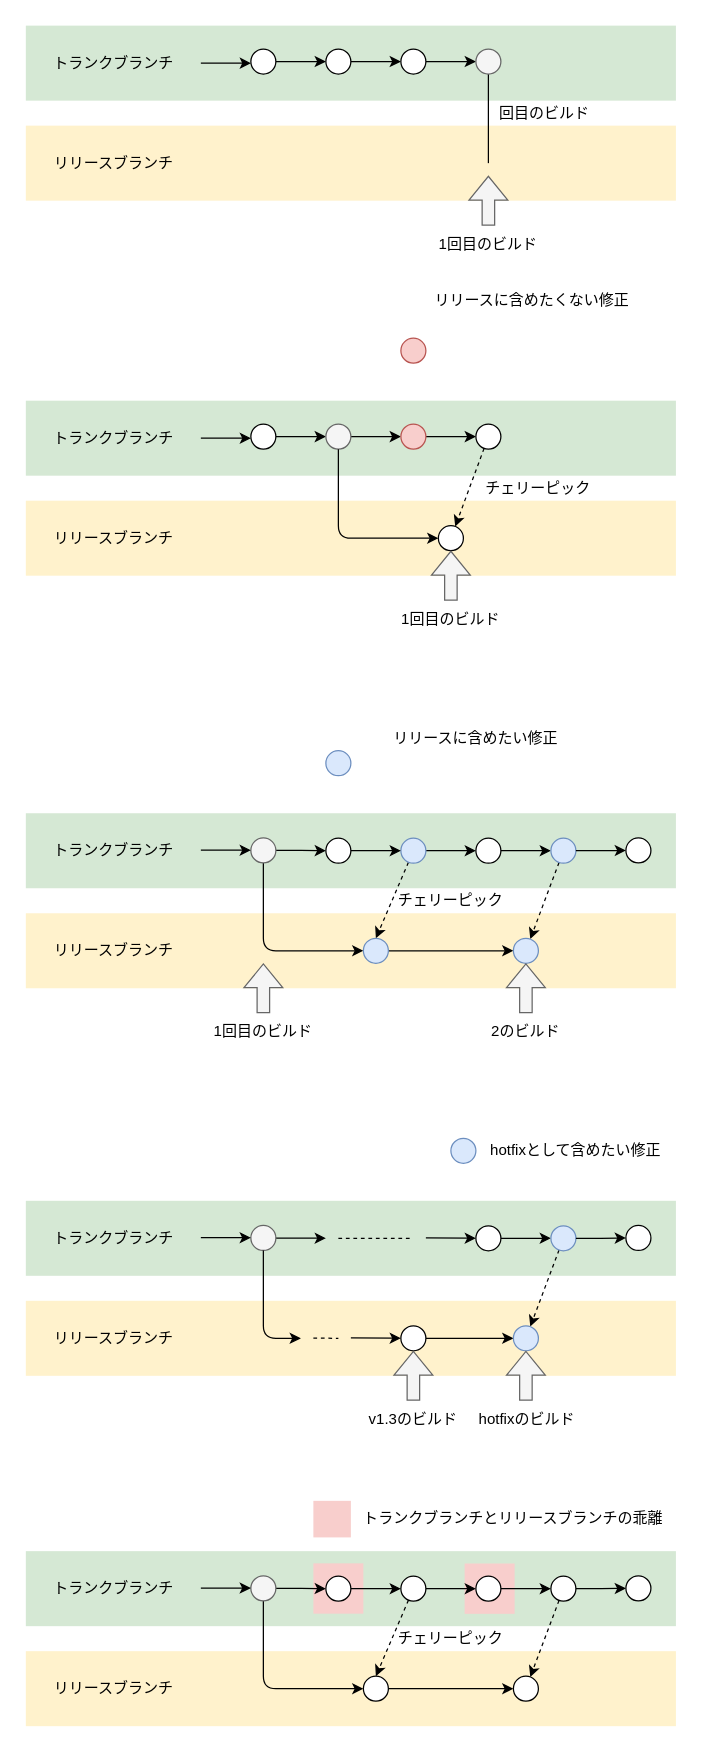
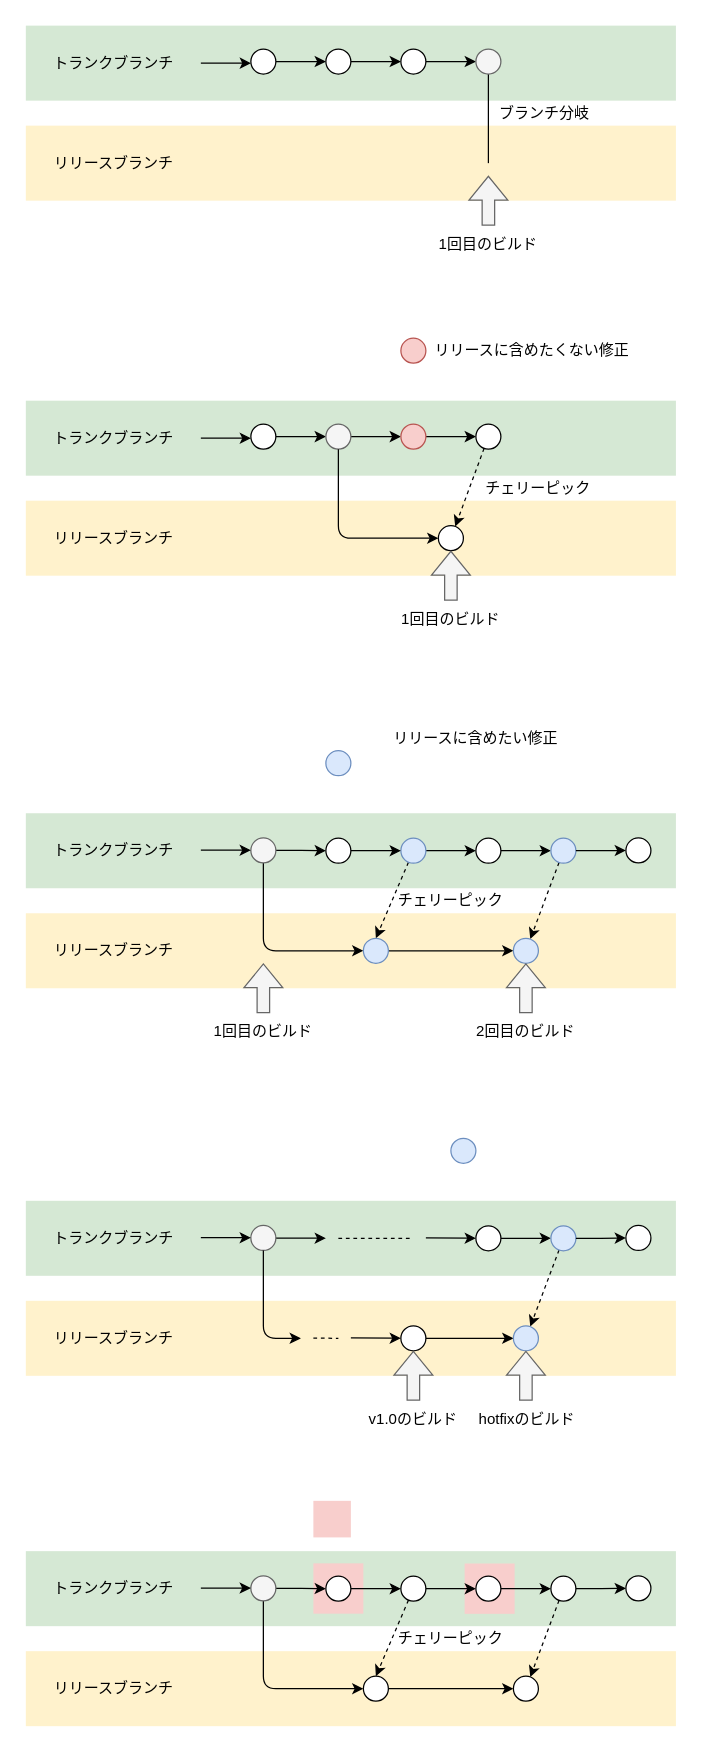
node "回目のビルド": label "回目のビルド" -> "ブランチ分岐"
node "リリースに含めたくない修正": moved (532, 301) -> (532, 351)
node "2のビルド": label "2のビルド" -> "2回目のビルド"
node "hotfixとして含めたい修正": removed
node "v1.3のビルド": label "v1.3のビルド" -> "v1.0のビルド"
node "トランクブランチとリリースブランチの乖離": removed
